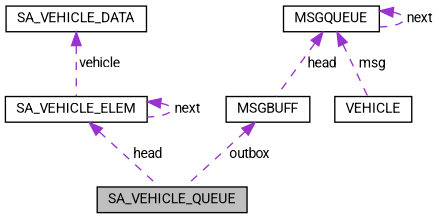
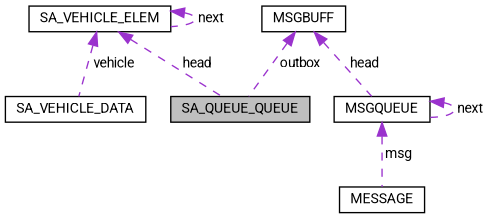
edge "MSGBUFF" -> "MSGQUEUE": reversed
edge "SA_VEHICLE_ELEM" -> "SA_VEHICLE_DATA": reversed
node "VEHICLE": label "VEHICLE" -> "MESSAGE"
node "SA_VEHICLE_QUEUE": label "SA_VEHICLE_QUEUE" -> "SA_QUEUE_QUEUE"
